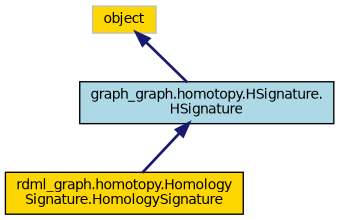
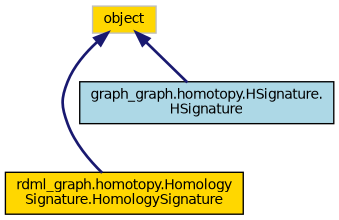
edge "rdml_graph.homotopy.Homology Signature.HomologySignature" -> "graph_graph.homotopy.HSignature. HSignature": now "rdml_graph.homotopy.Homology Signature.HomologySignature" -> "object"
